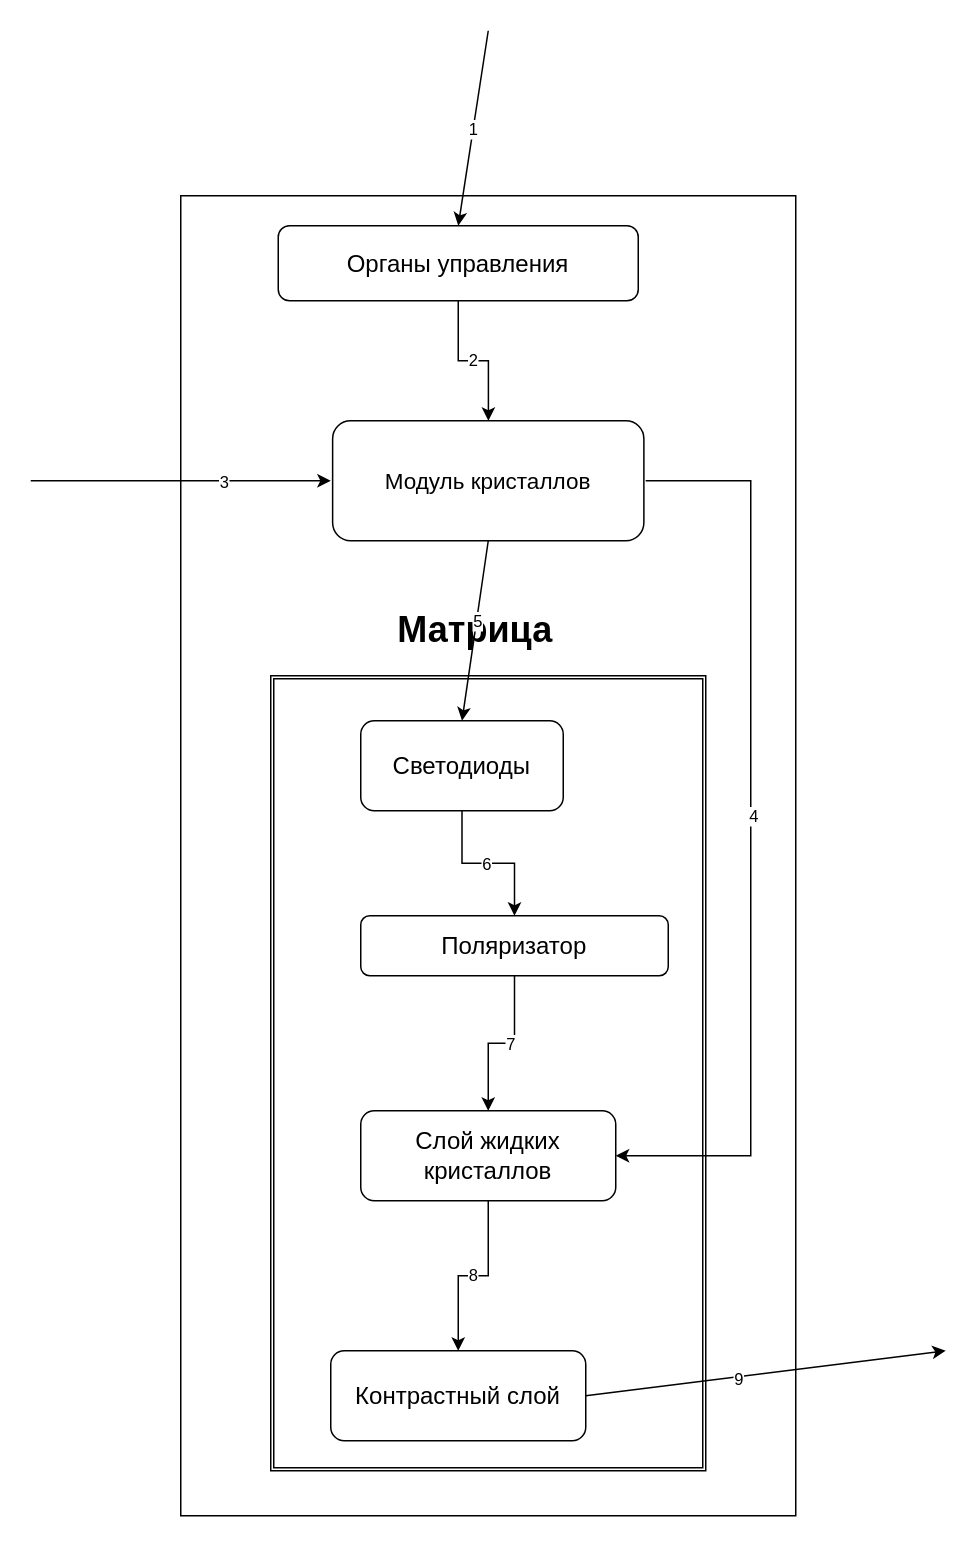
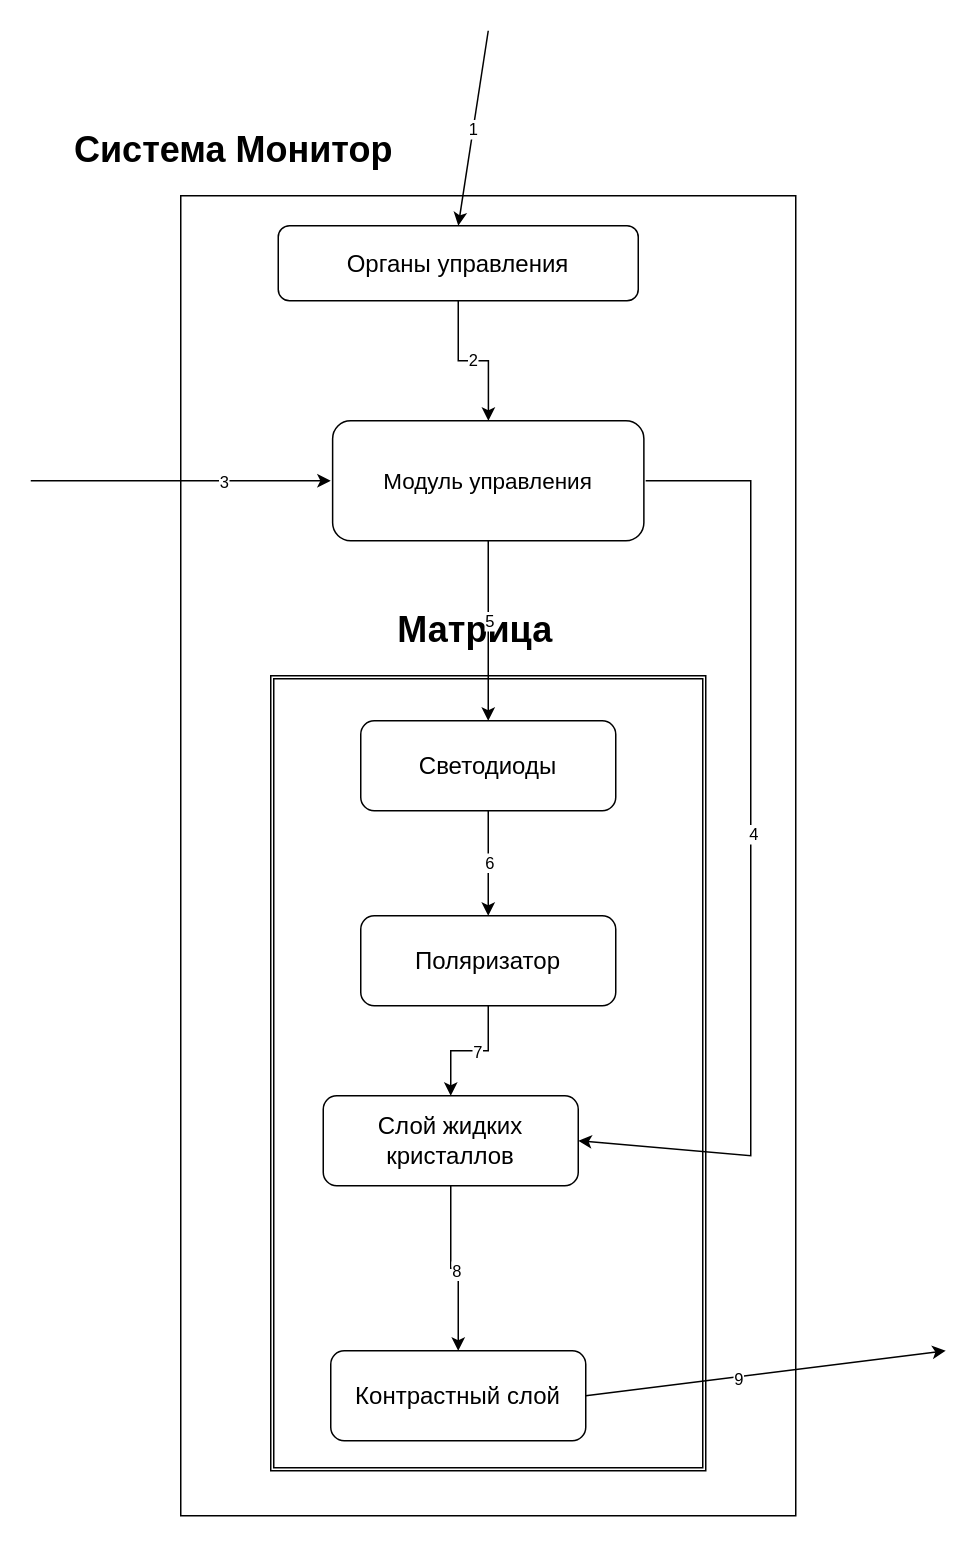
node "Система Монитор": added
node "Модуль кристаллов": label "Модуль кристаллов" -> "Модуль управления"
node "Светодиоды": size 203x90 -> 255x90
node "Поляризатор": size 308x60 -> 255x90
node "Слой жидких кристаллов": moved (488, 1156) -> (451, 1141)
